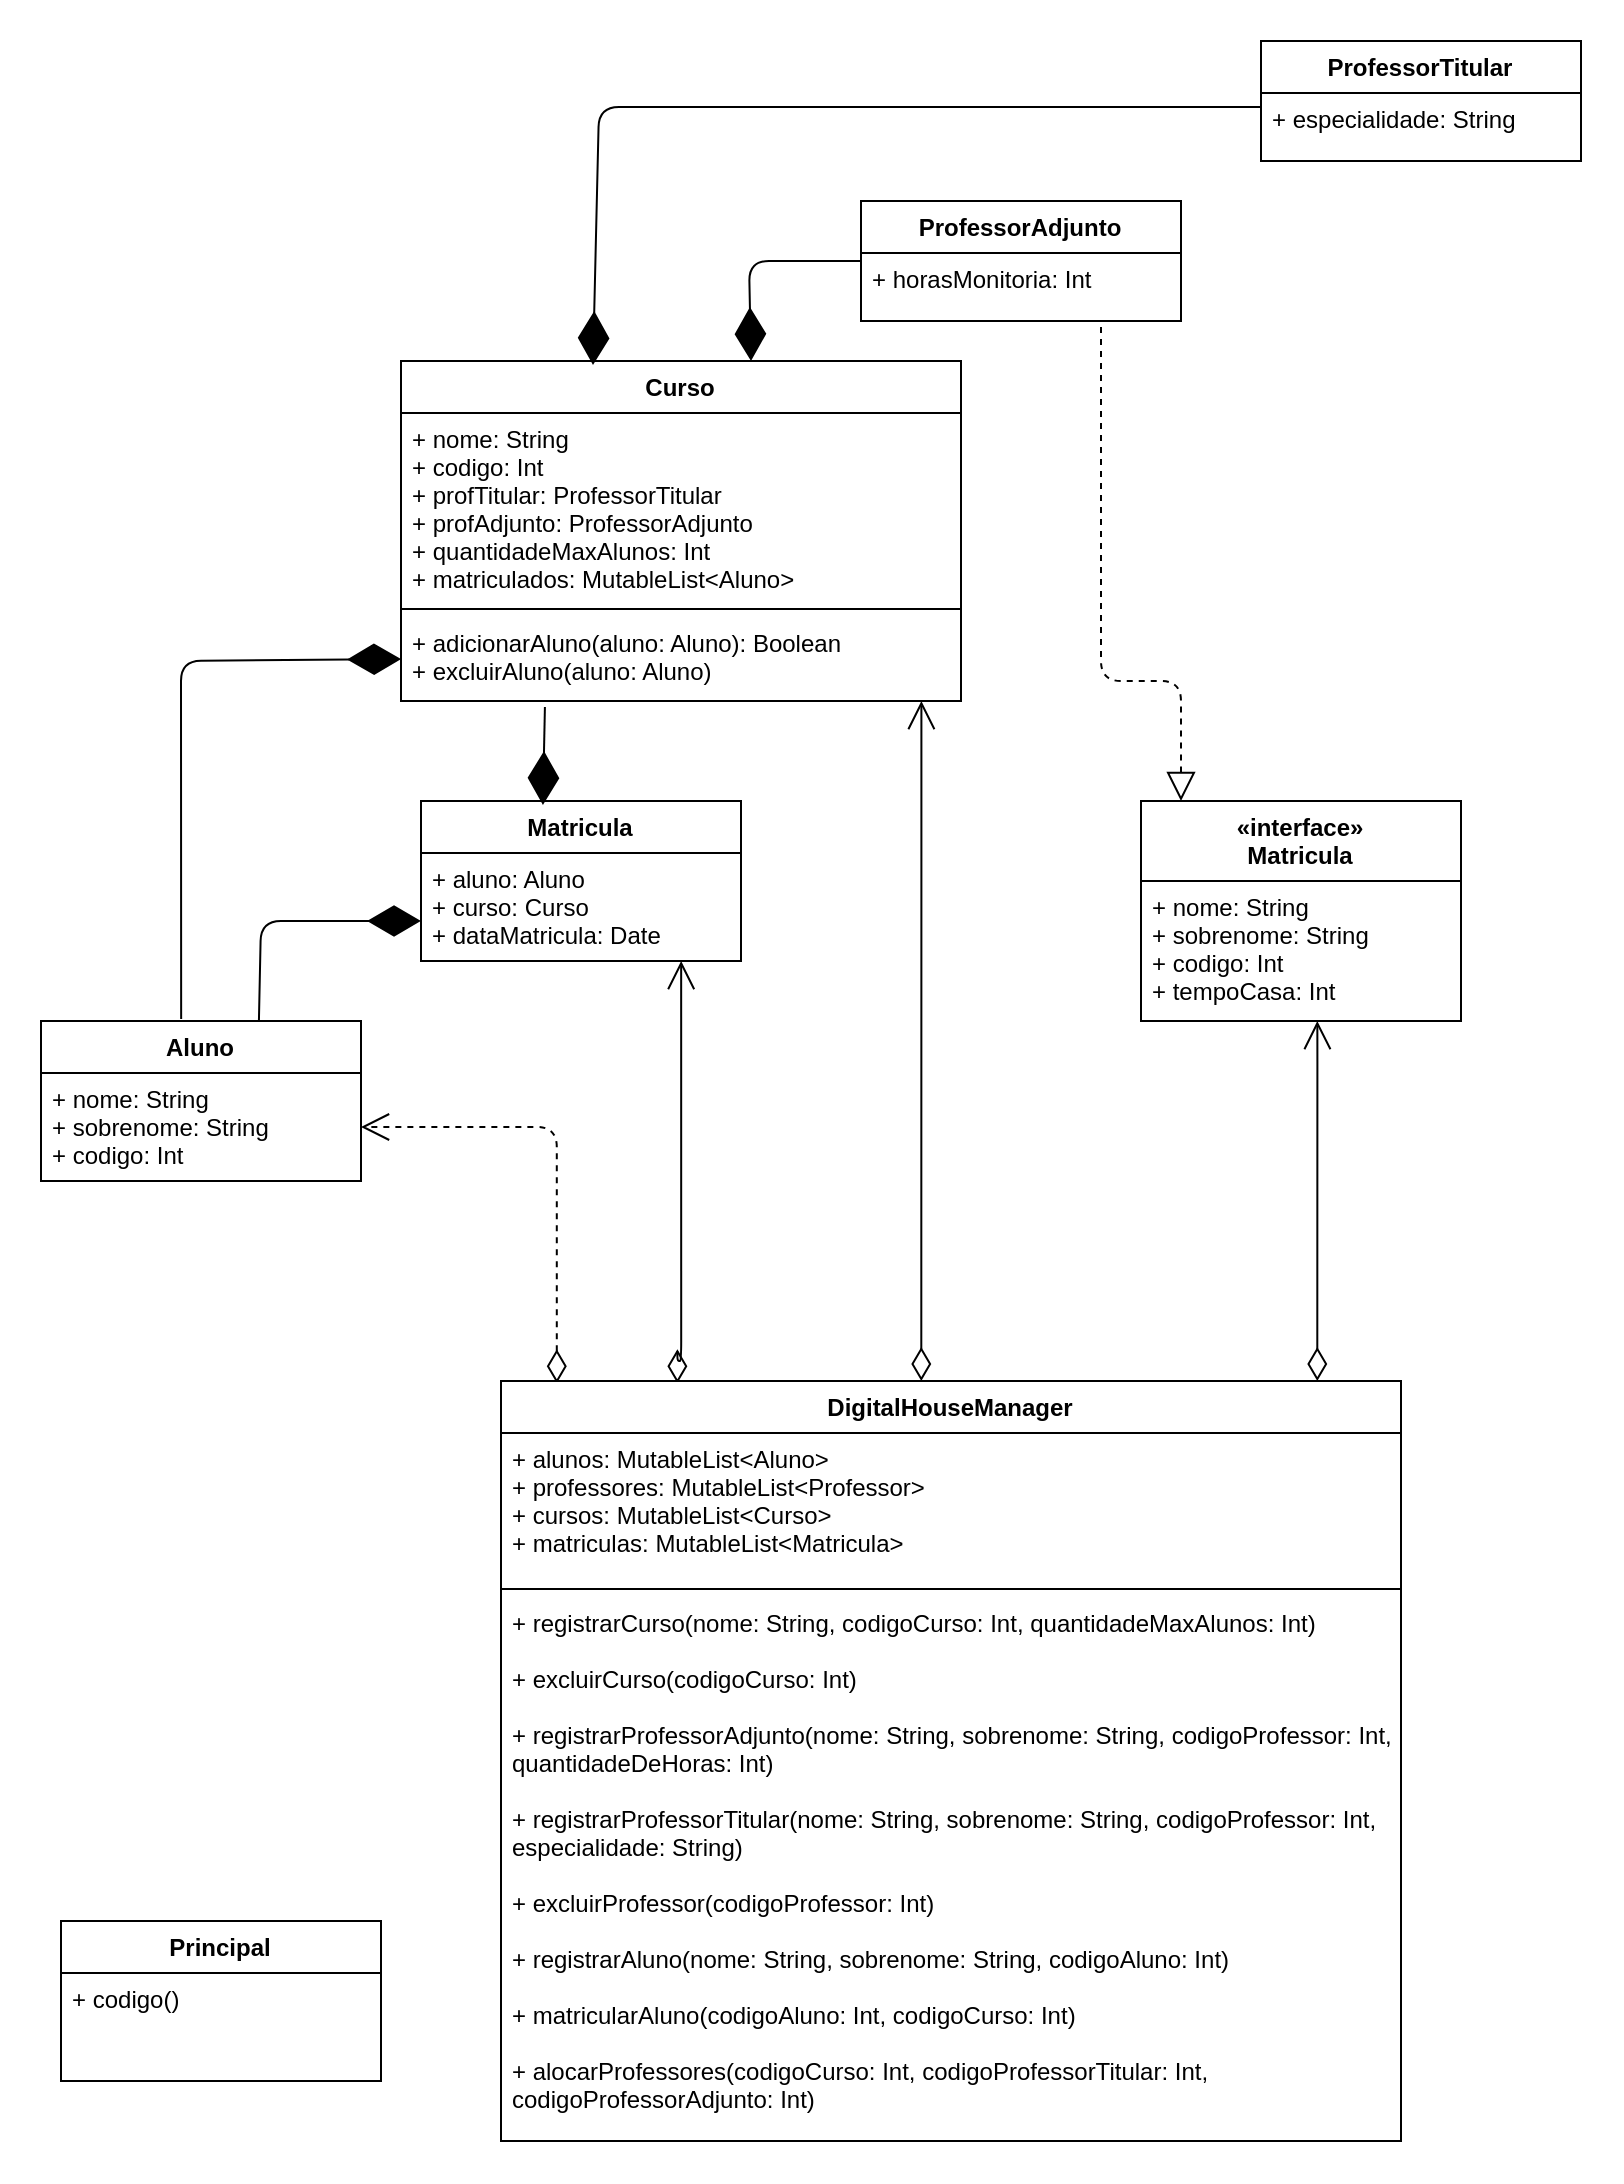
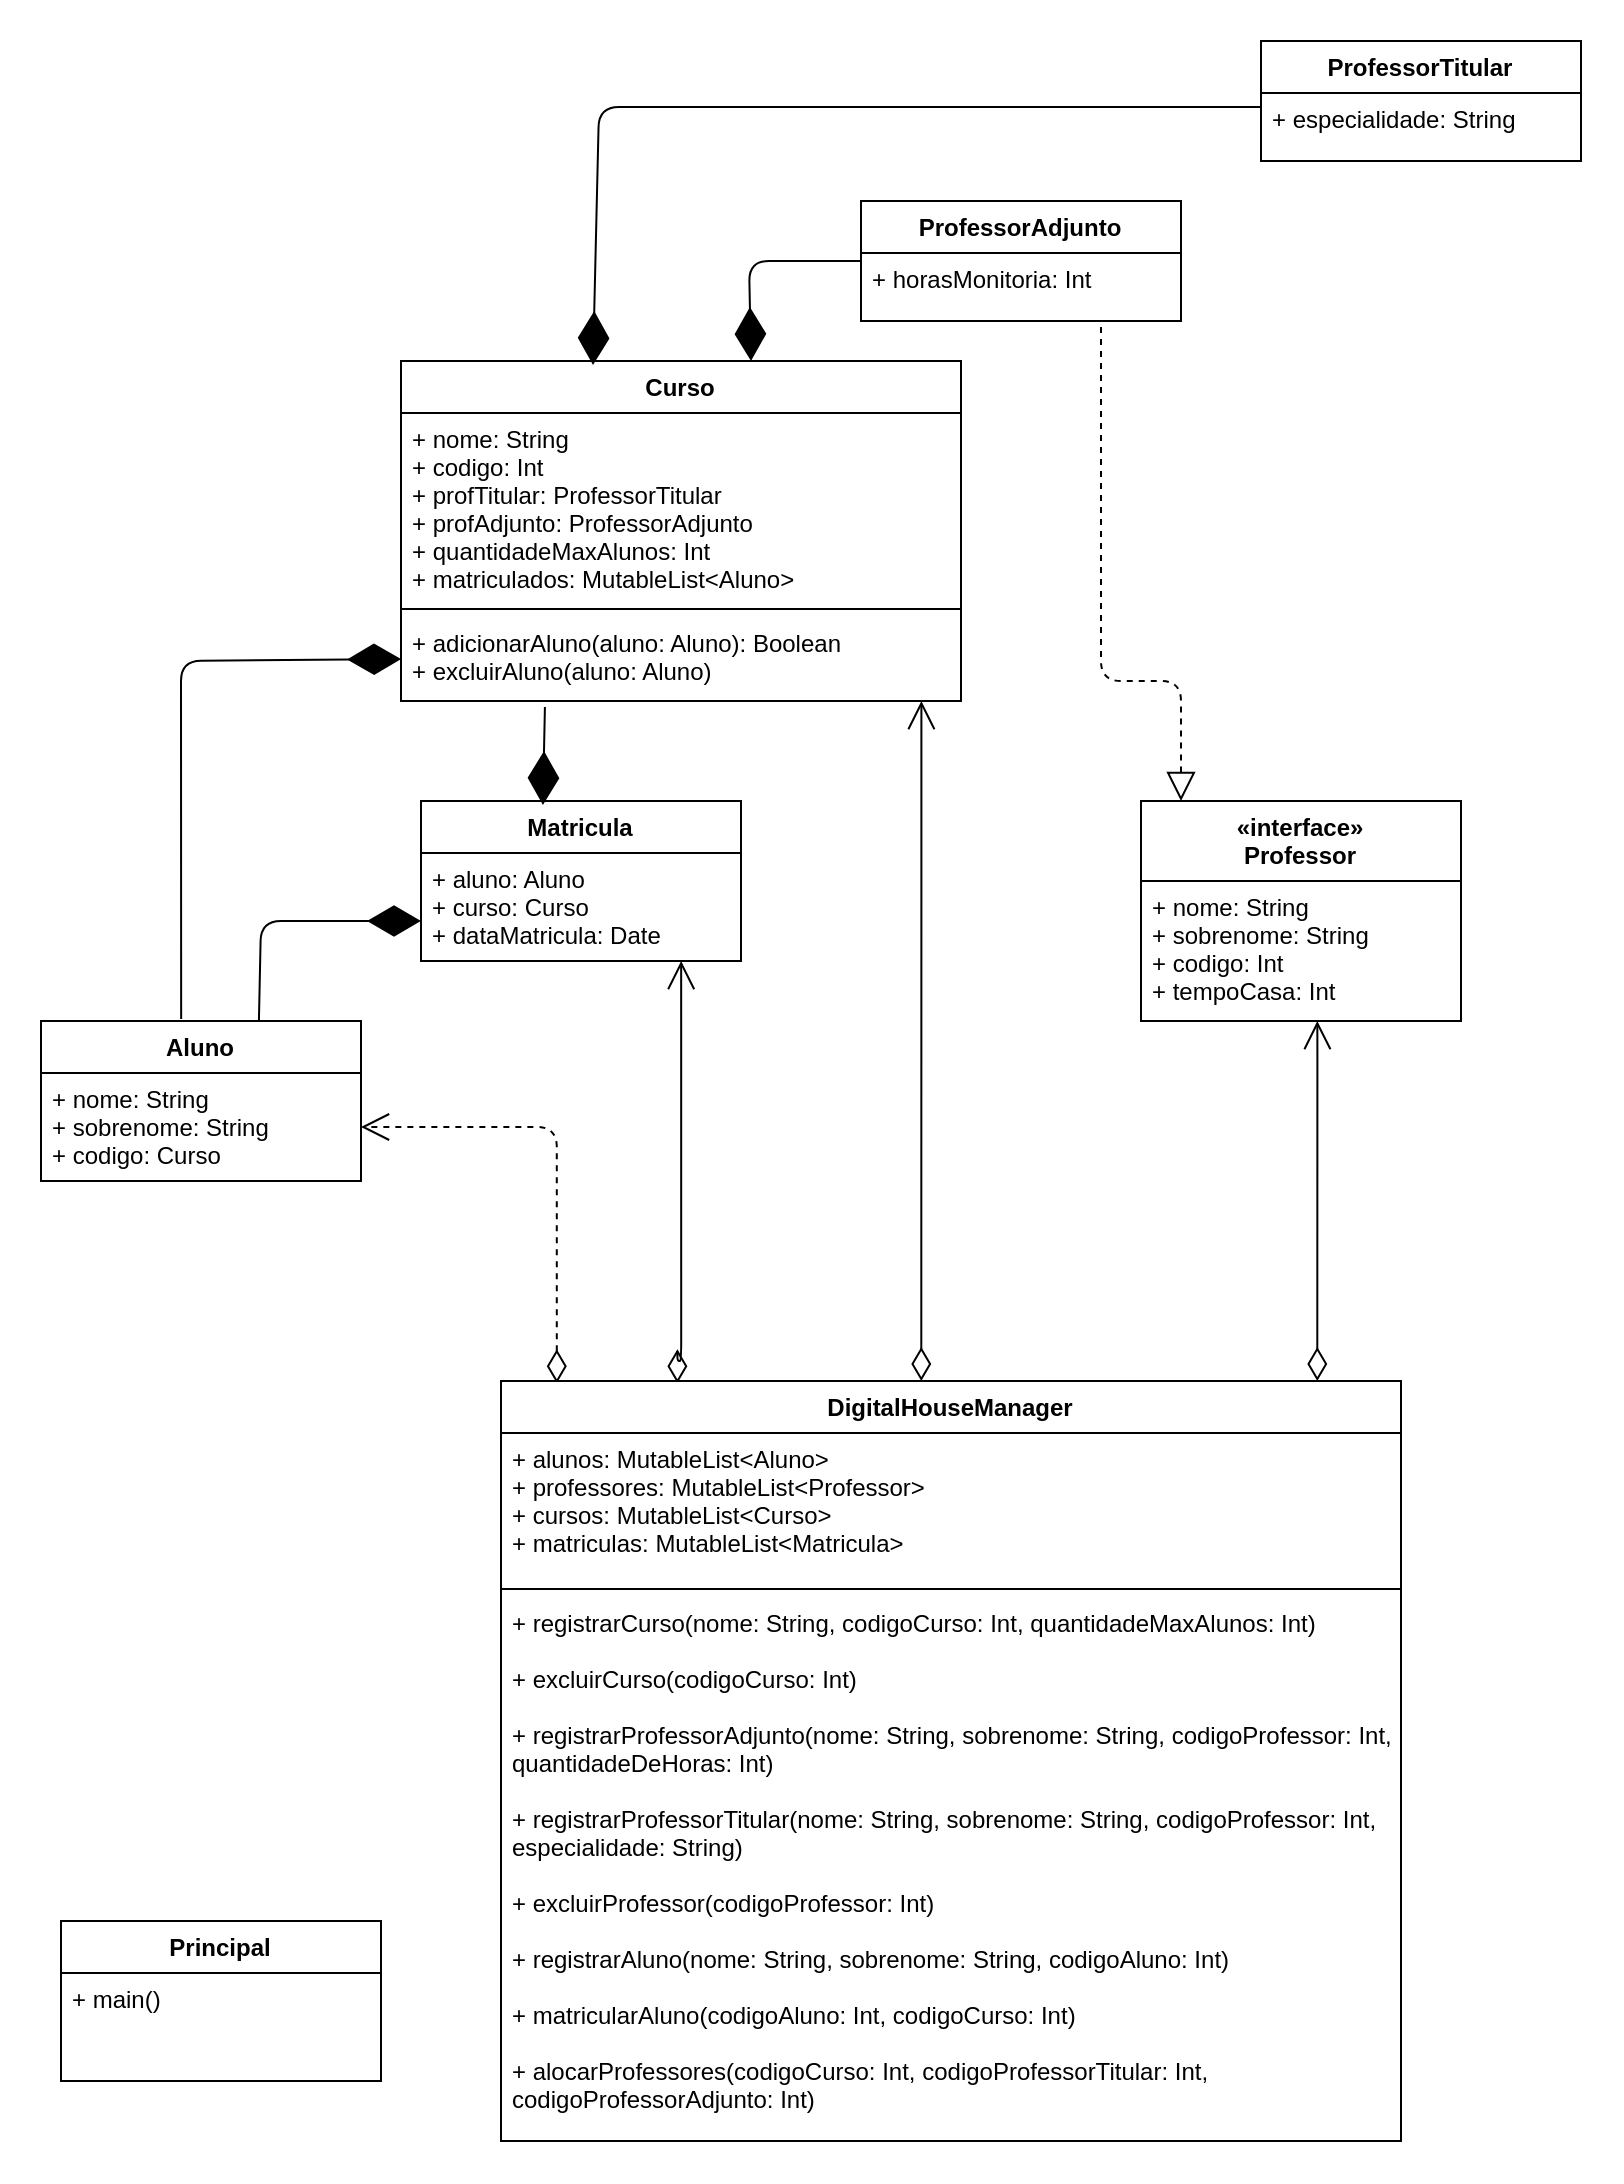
node "«interface» Matricula": label "«interface» Matricula" -> "«interface» Professor"
node "+ nome: String + sobrenome: String + codigo: Int": label "+ nome: String + sobrenome: String + codigo: Int" -> "+ nome: String + sobrenome: String + codigo: Curso"
node "+ codigo()": label "+ codigo()" -> "+ main()"
